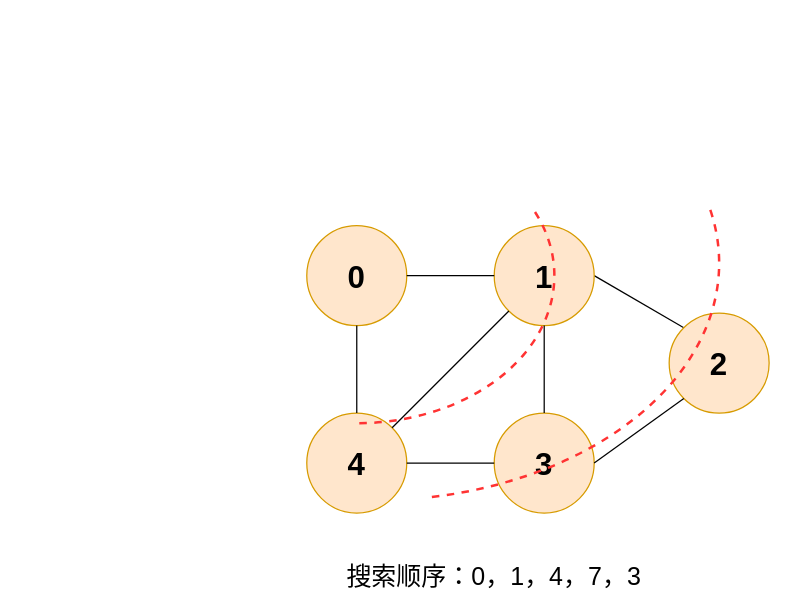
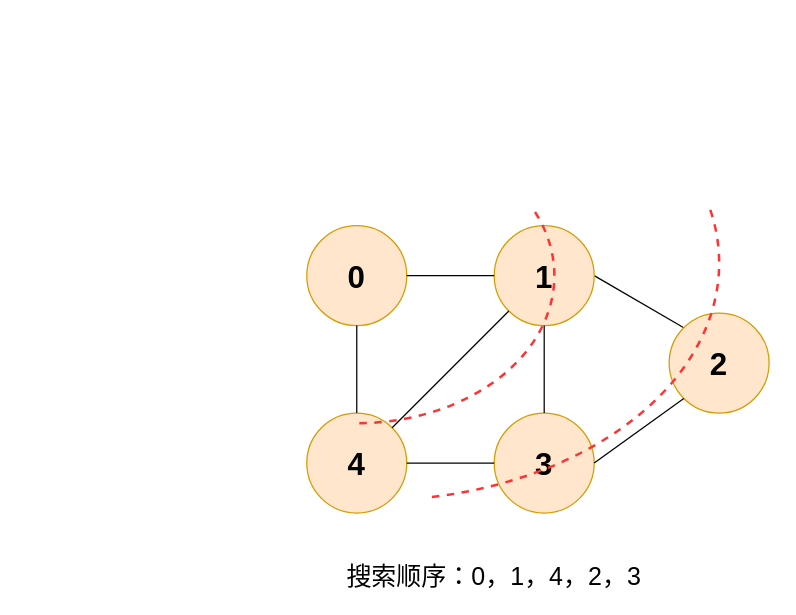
node "搜索顺序：0，1，4，7，3": label "搜索顺序：0，1，4，7，3" -> "搜索顺序：0，1，4，2，3"
